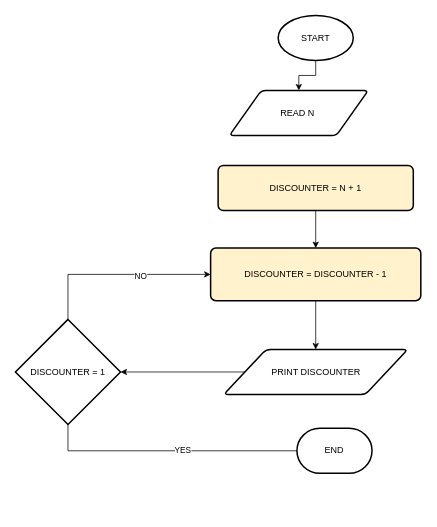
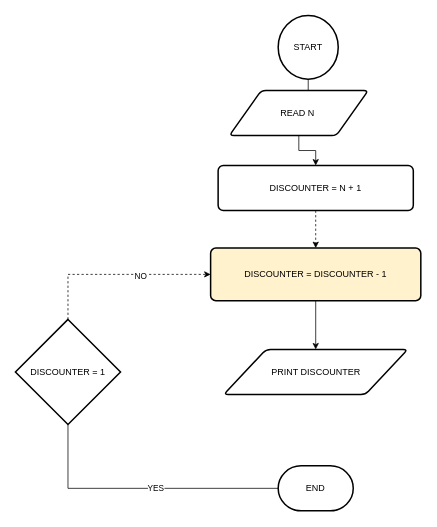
node "START": size 75x45 -> 60x64
edge "READ N" -> "DISCOUNTER = N + 1": added
node "DISCOUNTER = N + 1": fillcolor #fff2cc -> #ffffff
edge "DISCOUNTER = N + 1" -> "DISCOUNTER = DISCOUNTER - 1": style solid -> dashed
edge "DISCOUNTER = 1" -> "DISCOUNTER = DISCOUNTER - 1": style solid -> dashed
edge "PRINT DISCOUNTER" -> "DISCOUNTER = 1": removed
node "END": moved (334, 450) -> (315, 488)
